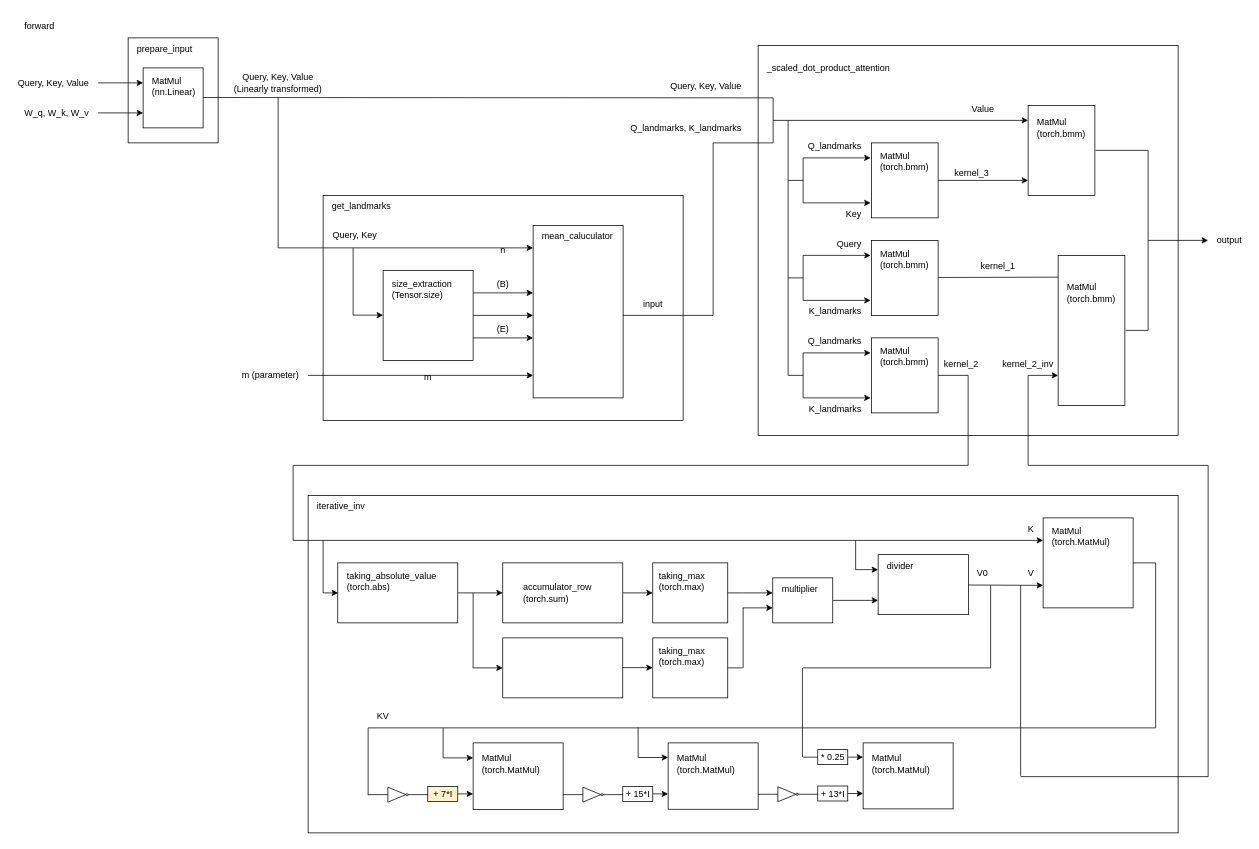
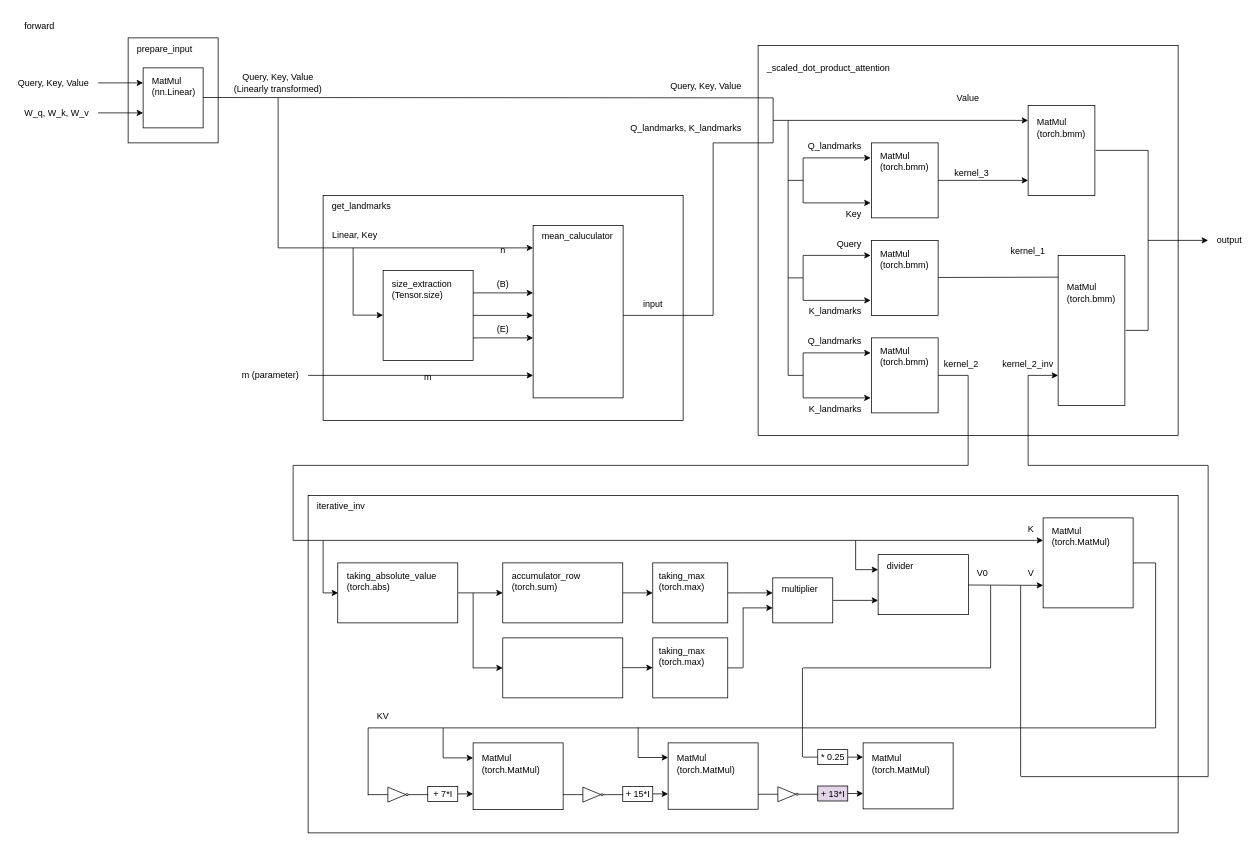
node "Value": moved (983, 109) -> (968, 98)
node "Query, Key": label "Query, Key" -> "Linear, Key"
node "kernel_1": moved (998, 267) -> (1028, 252)
node "accumulator_row (torch.sum)": moved (570, 593) -> (559, 582)
node "+ 7*I": fillcolor #fff2cc -> #ffffff
node "+ 13*I": fillcolor #ffffff -> #e1d5e7
